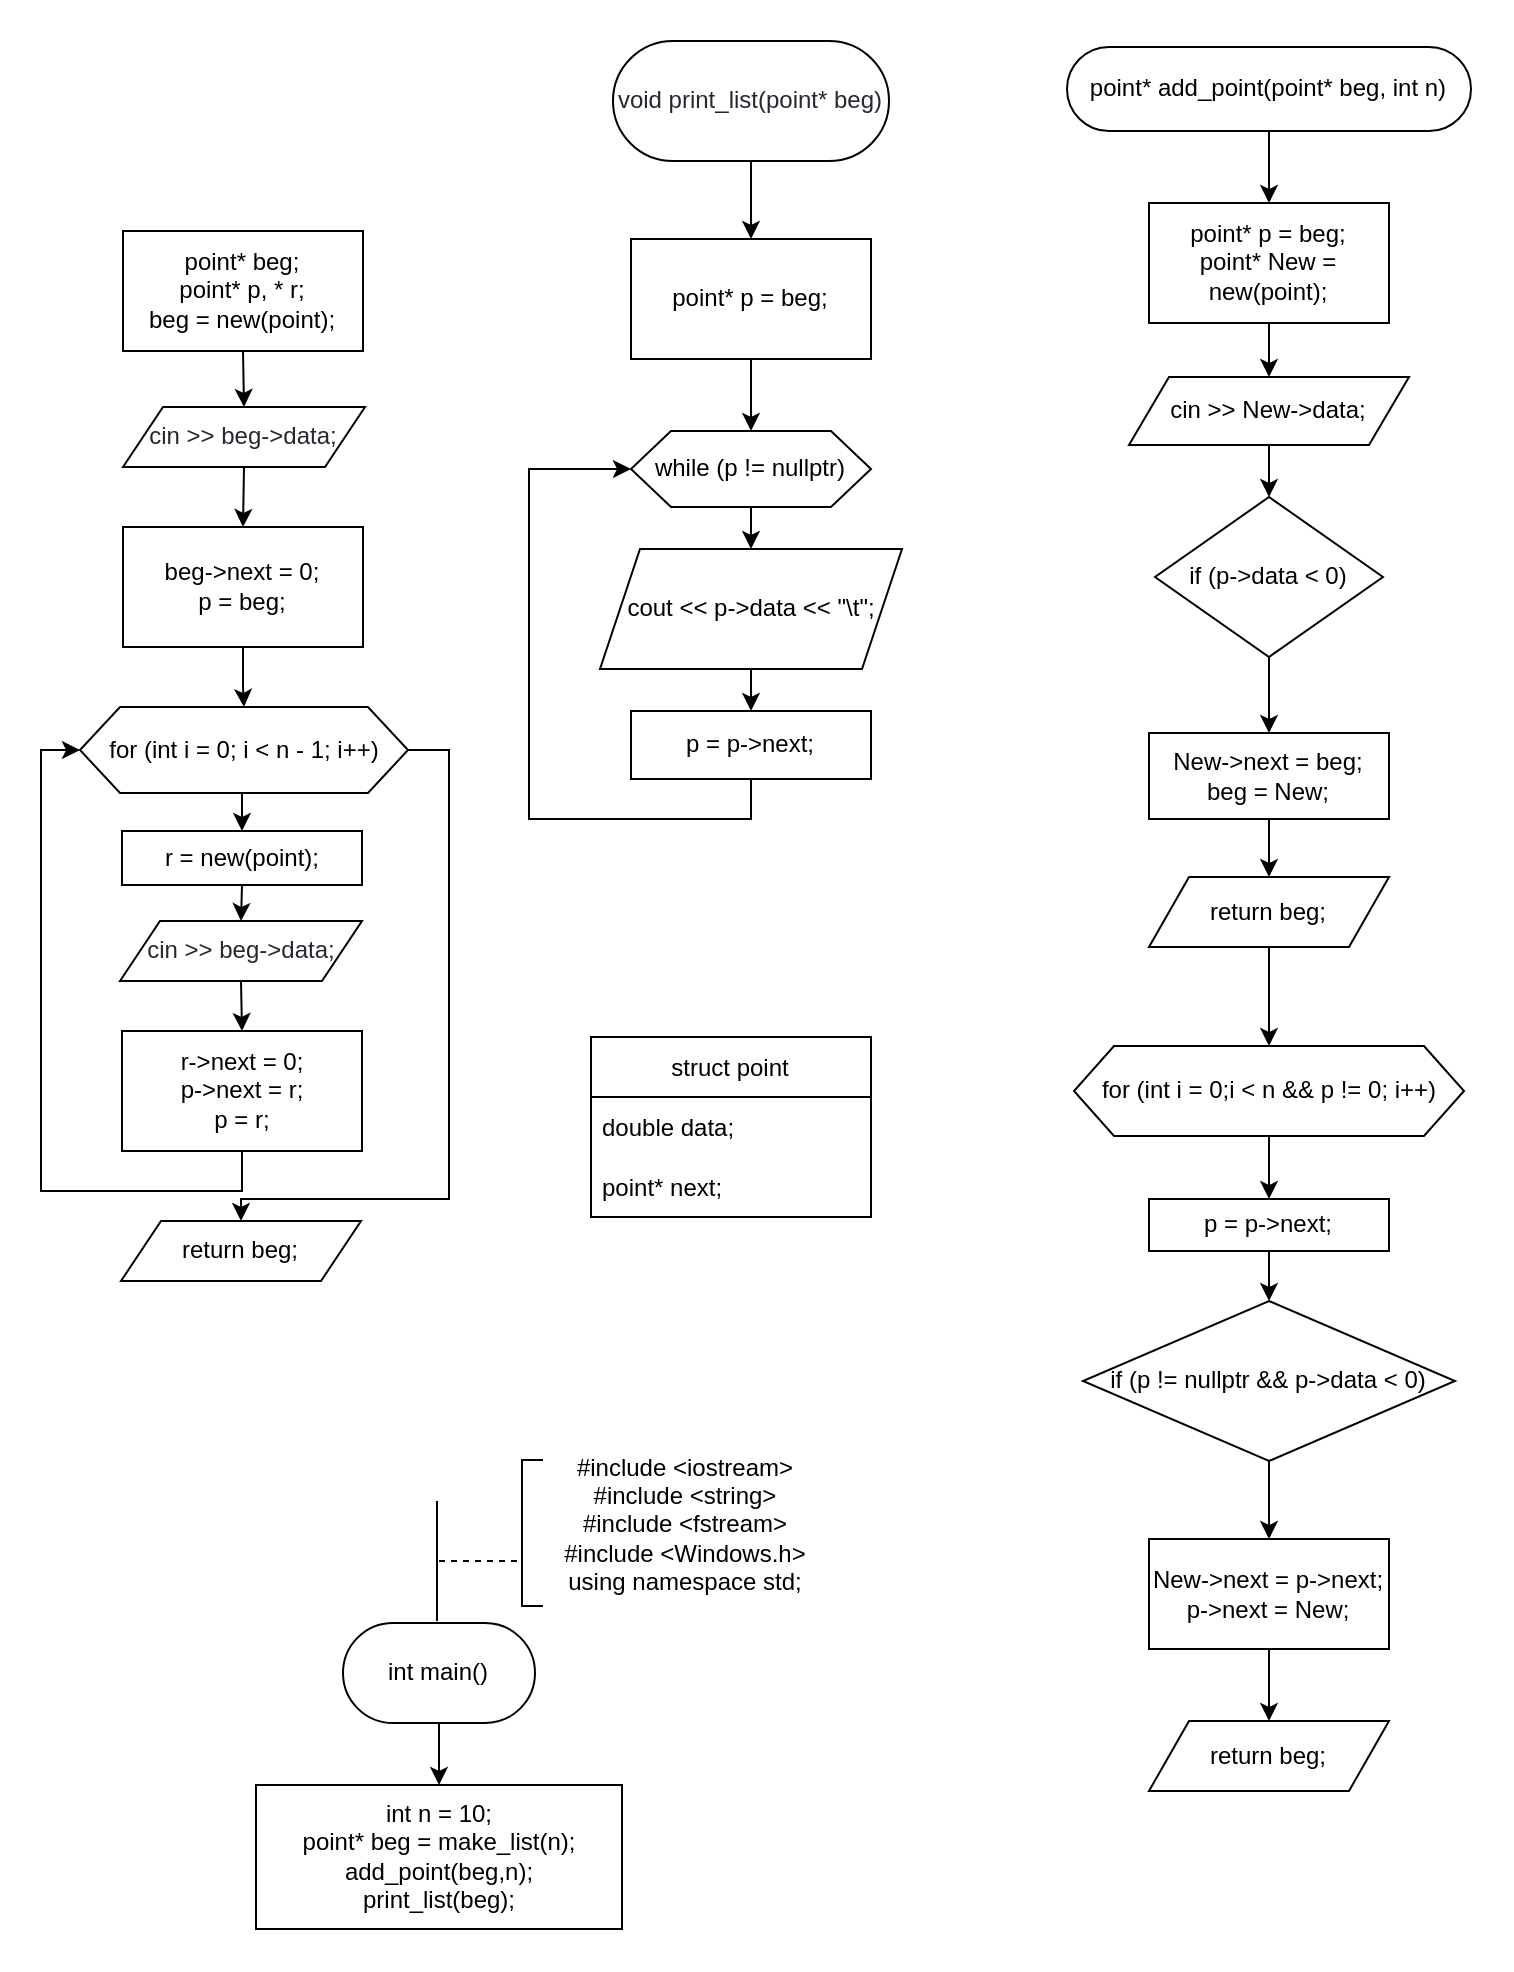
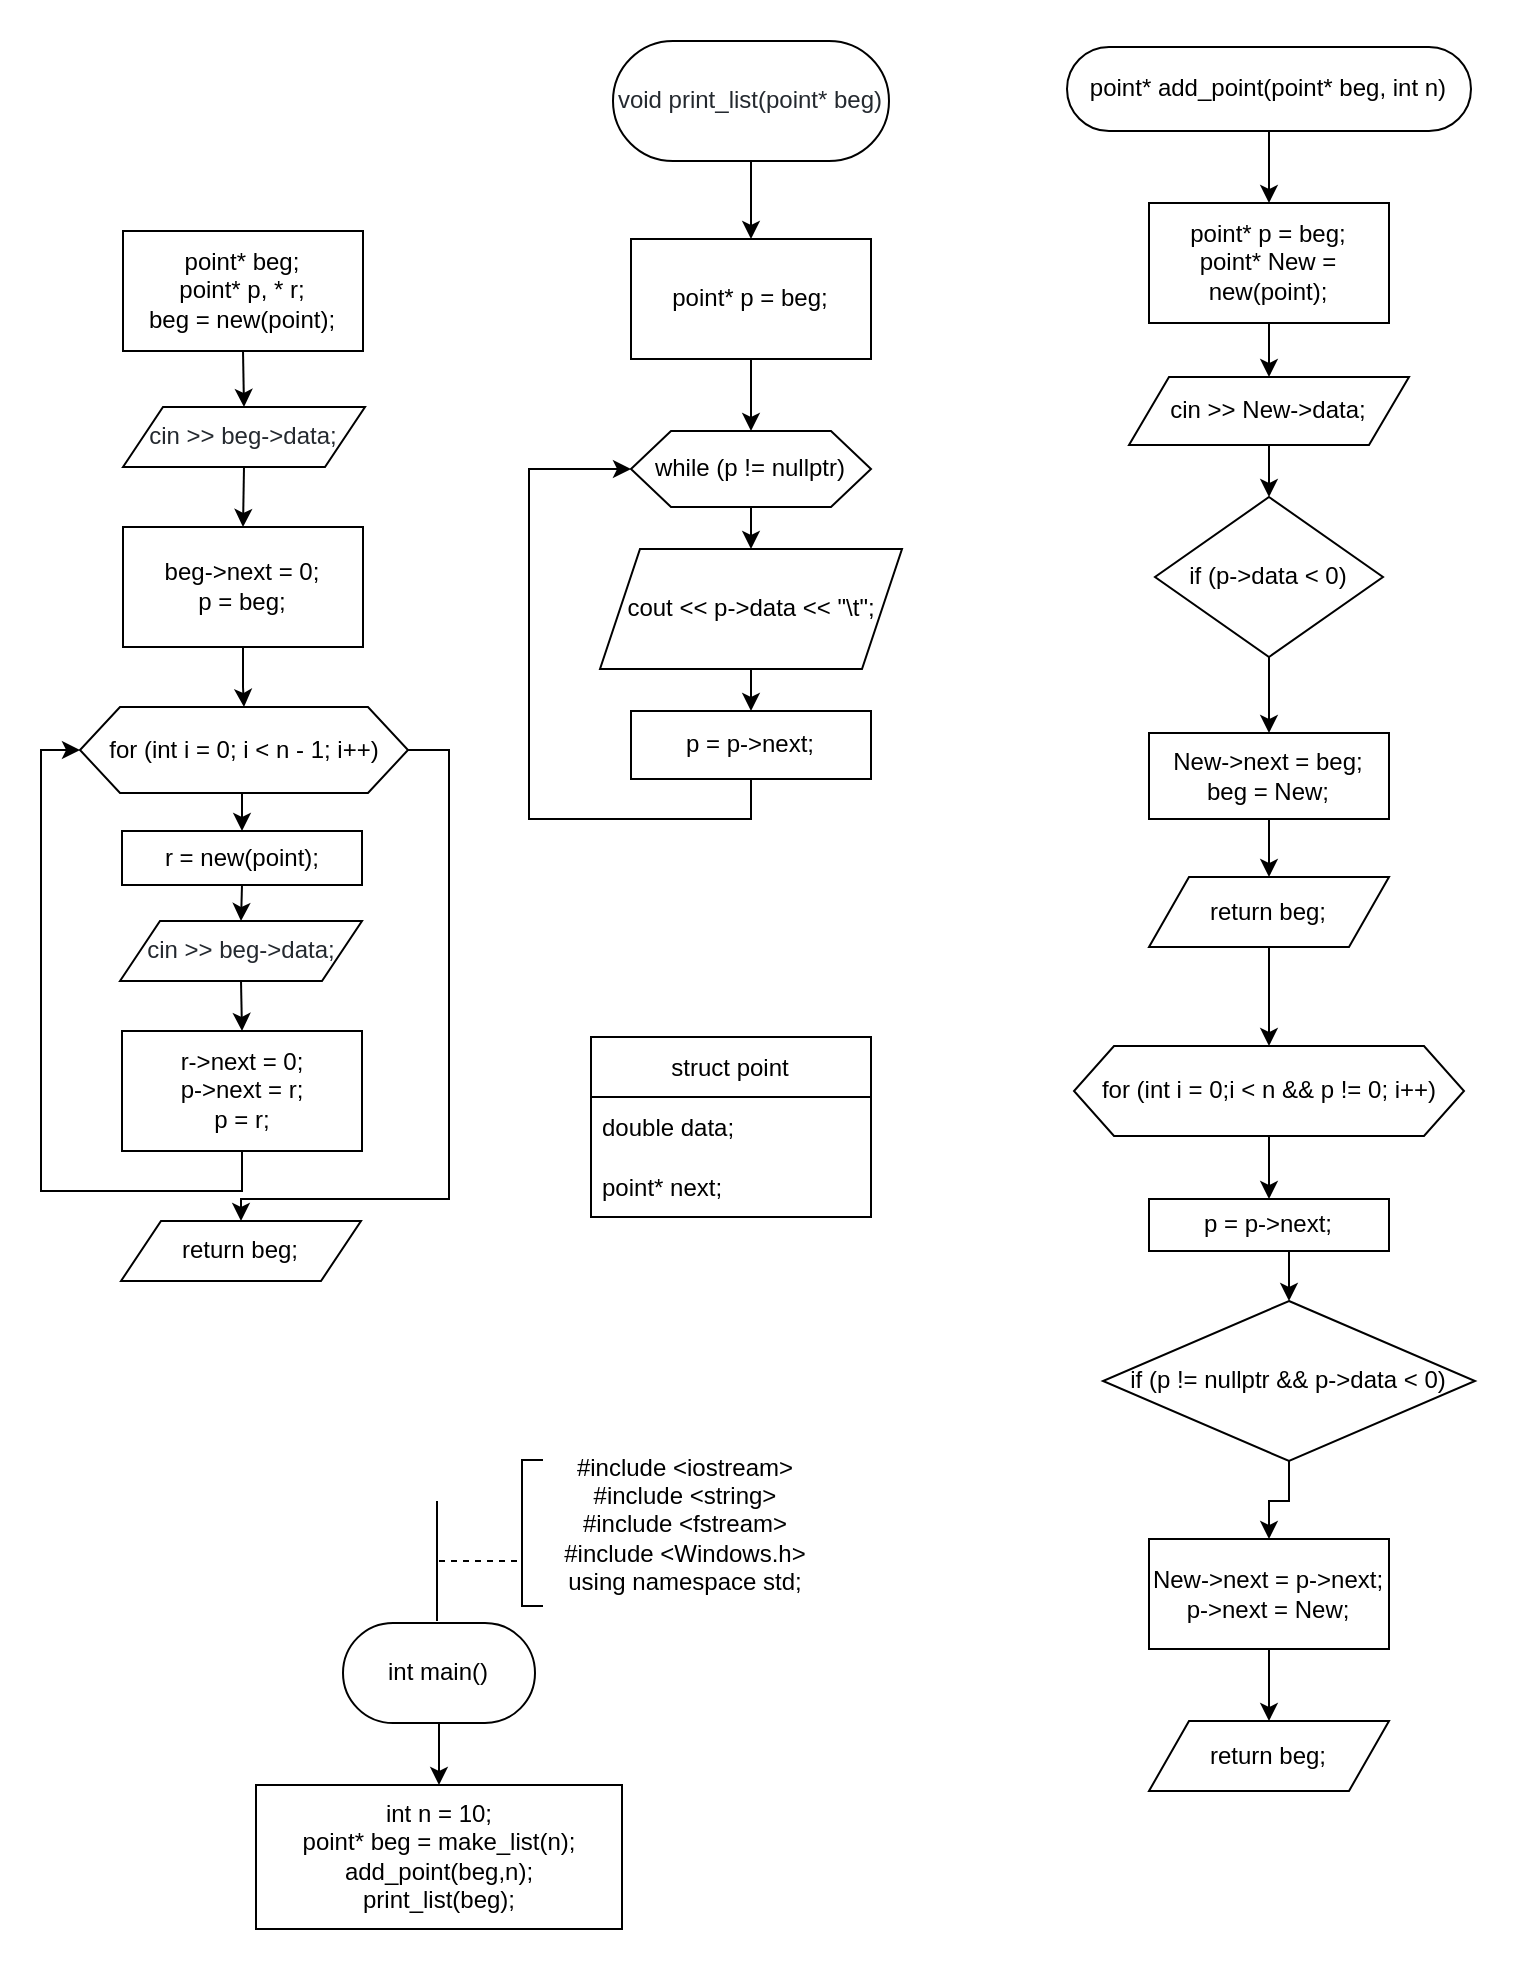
node "if (p != nullptr && p->data < 0)": moved (1269, 1381) -> (1289, 1381)
